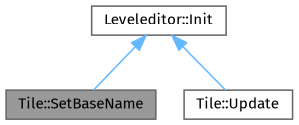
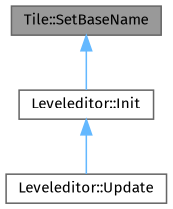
edge "Tile::SetBaseName" -> "Leveleditor::Init": reversed
node "Tile::Update": label "Tile::Update" -> "Leveleditor::Update"
